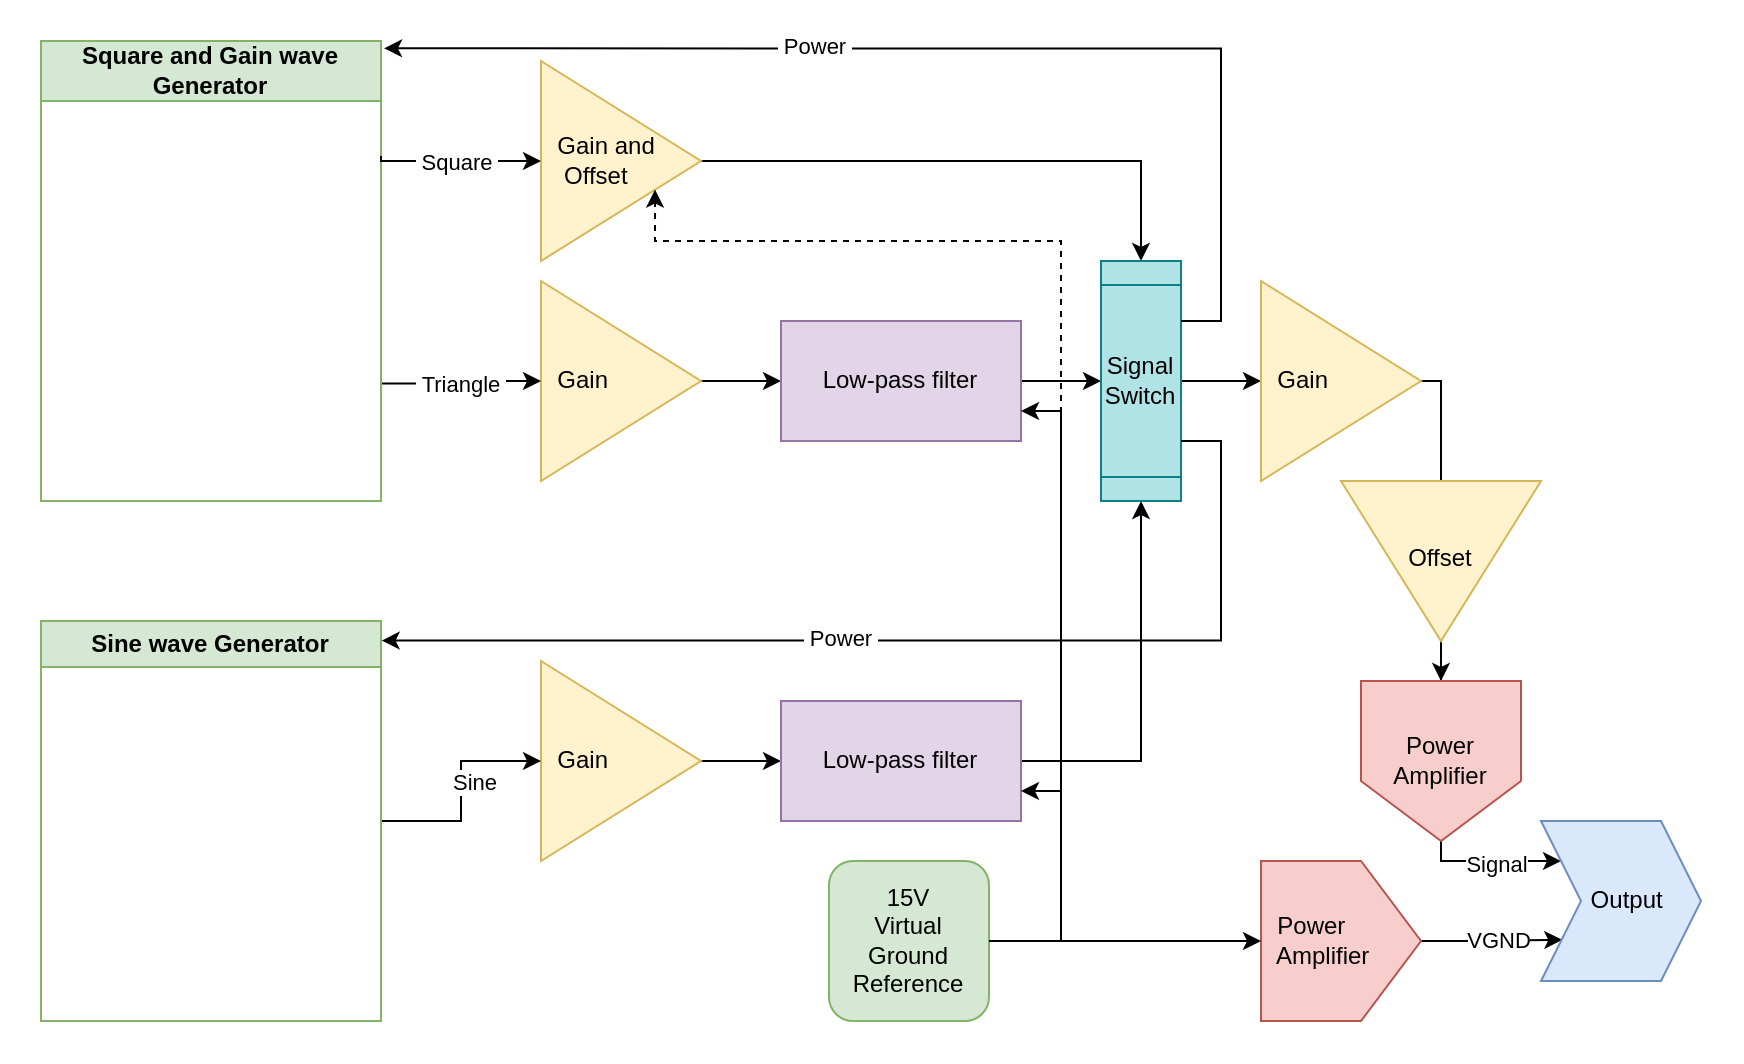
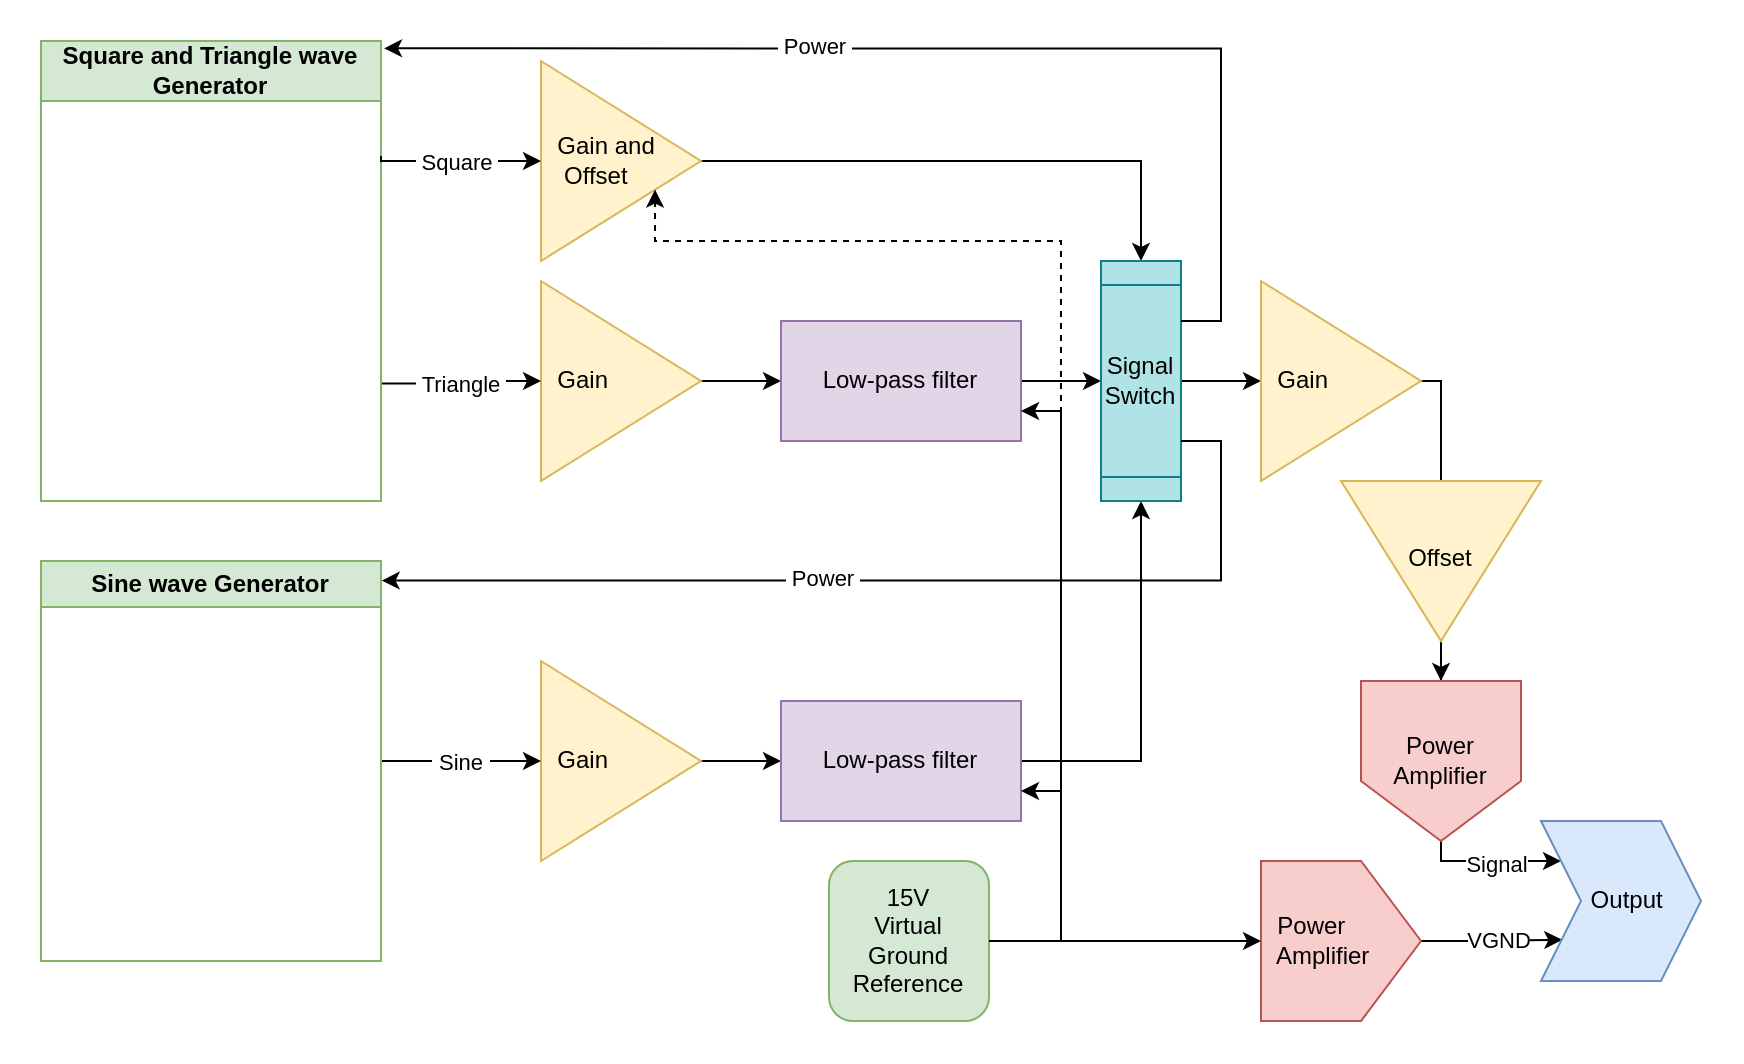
node "Square and Gain wave Generator": label "Square and Gain wave Generator" -> "Square and Triangle wave Generator"
node "Sine wave Generator": moved (211, 821) -> (211, 761)
